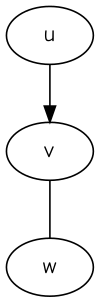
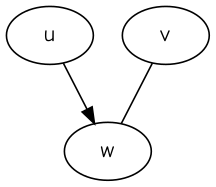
edge "u" -> "v": now "u" -> "w"
